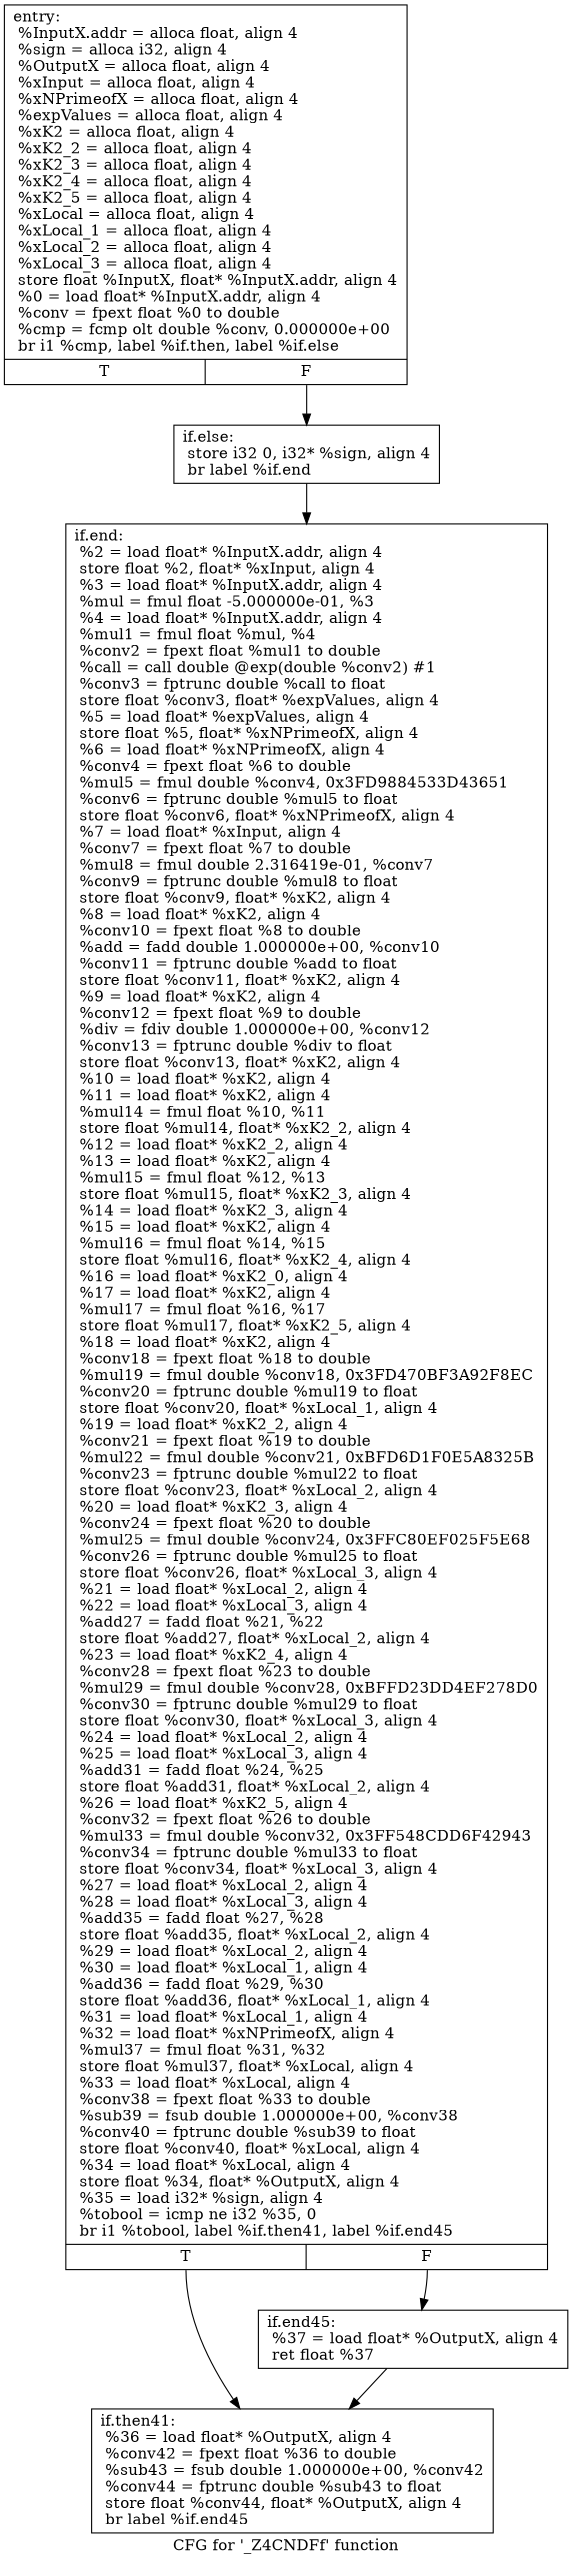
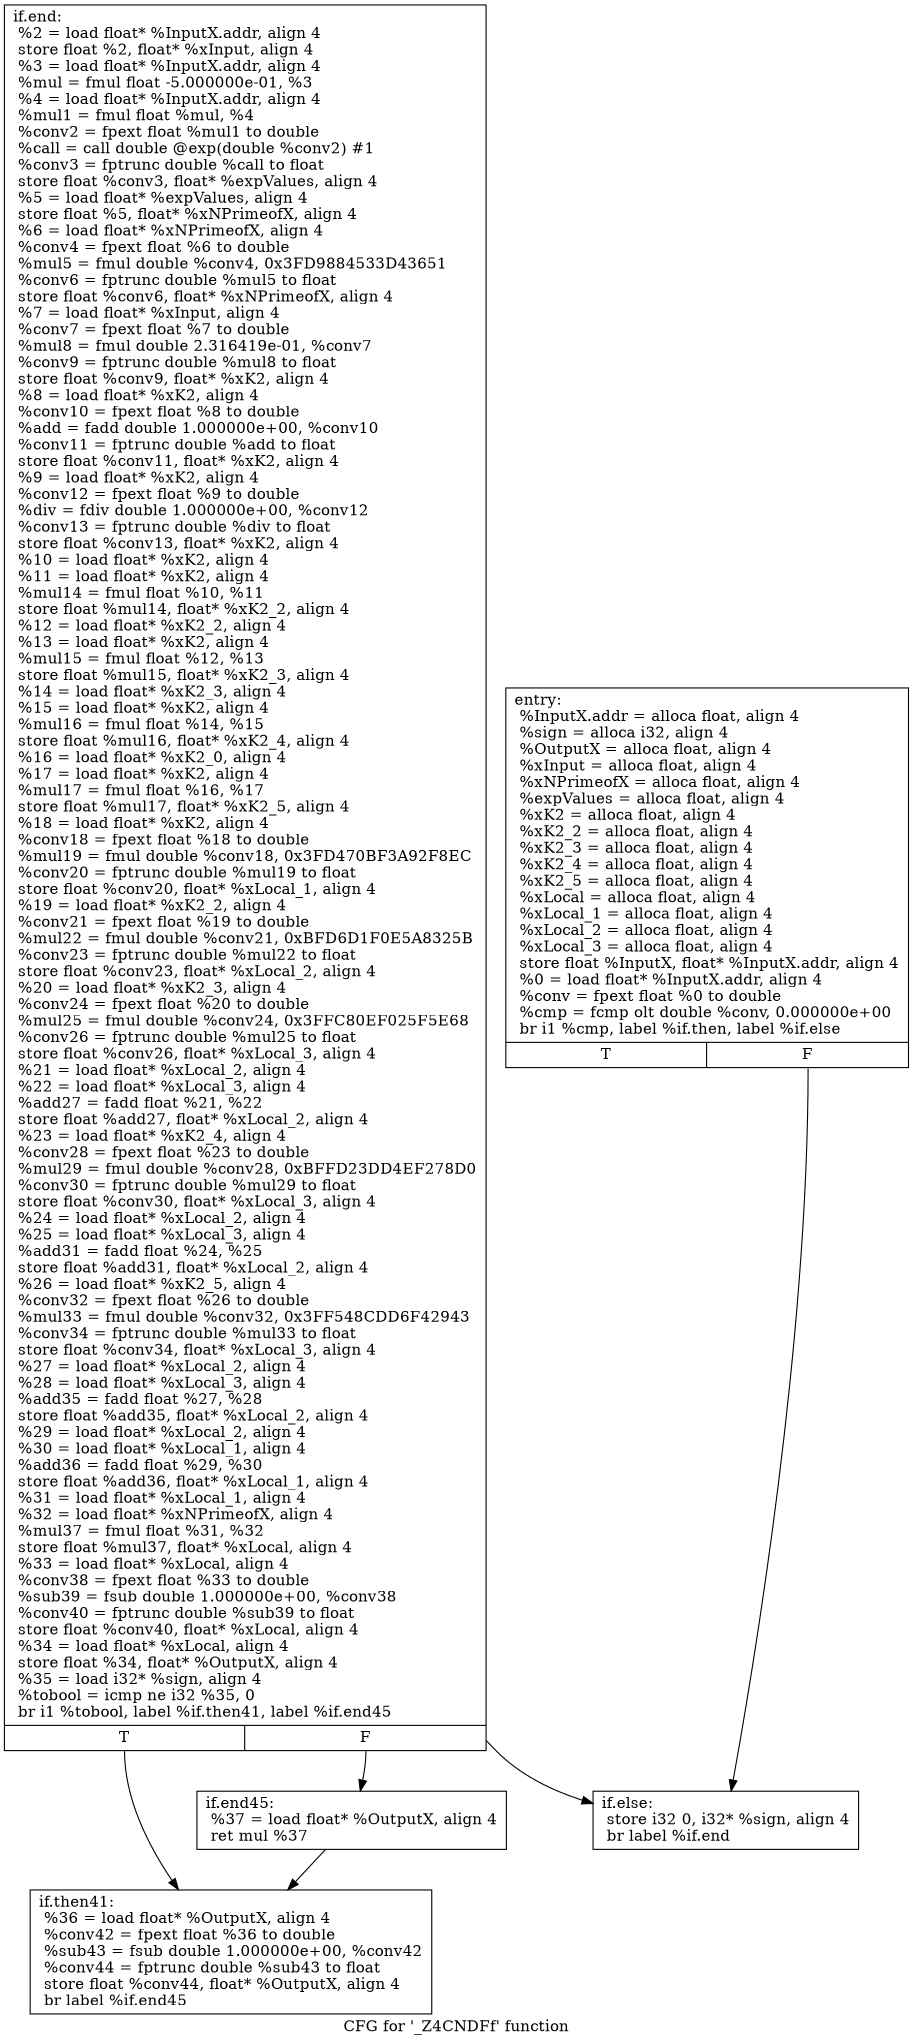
edge "if.else:" -> "if.end:": reversed
node "if.end45:": text "ret float %37" -> "ret mul %37"
